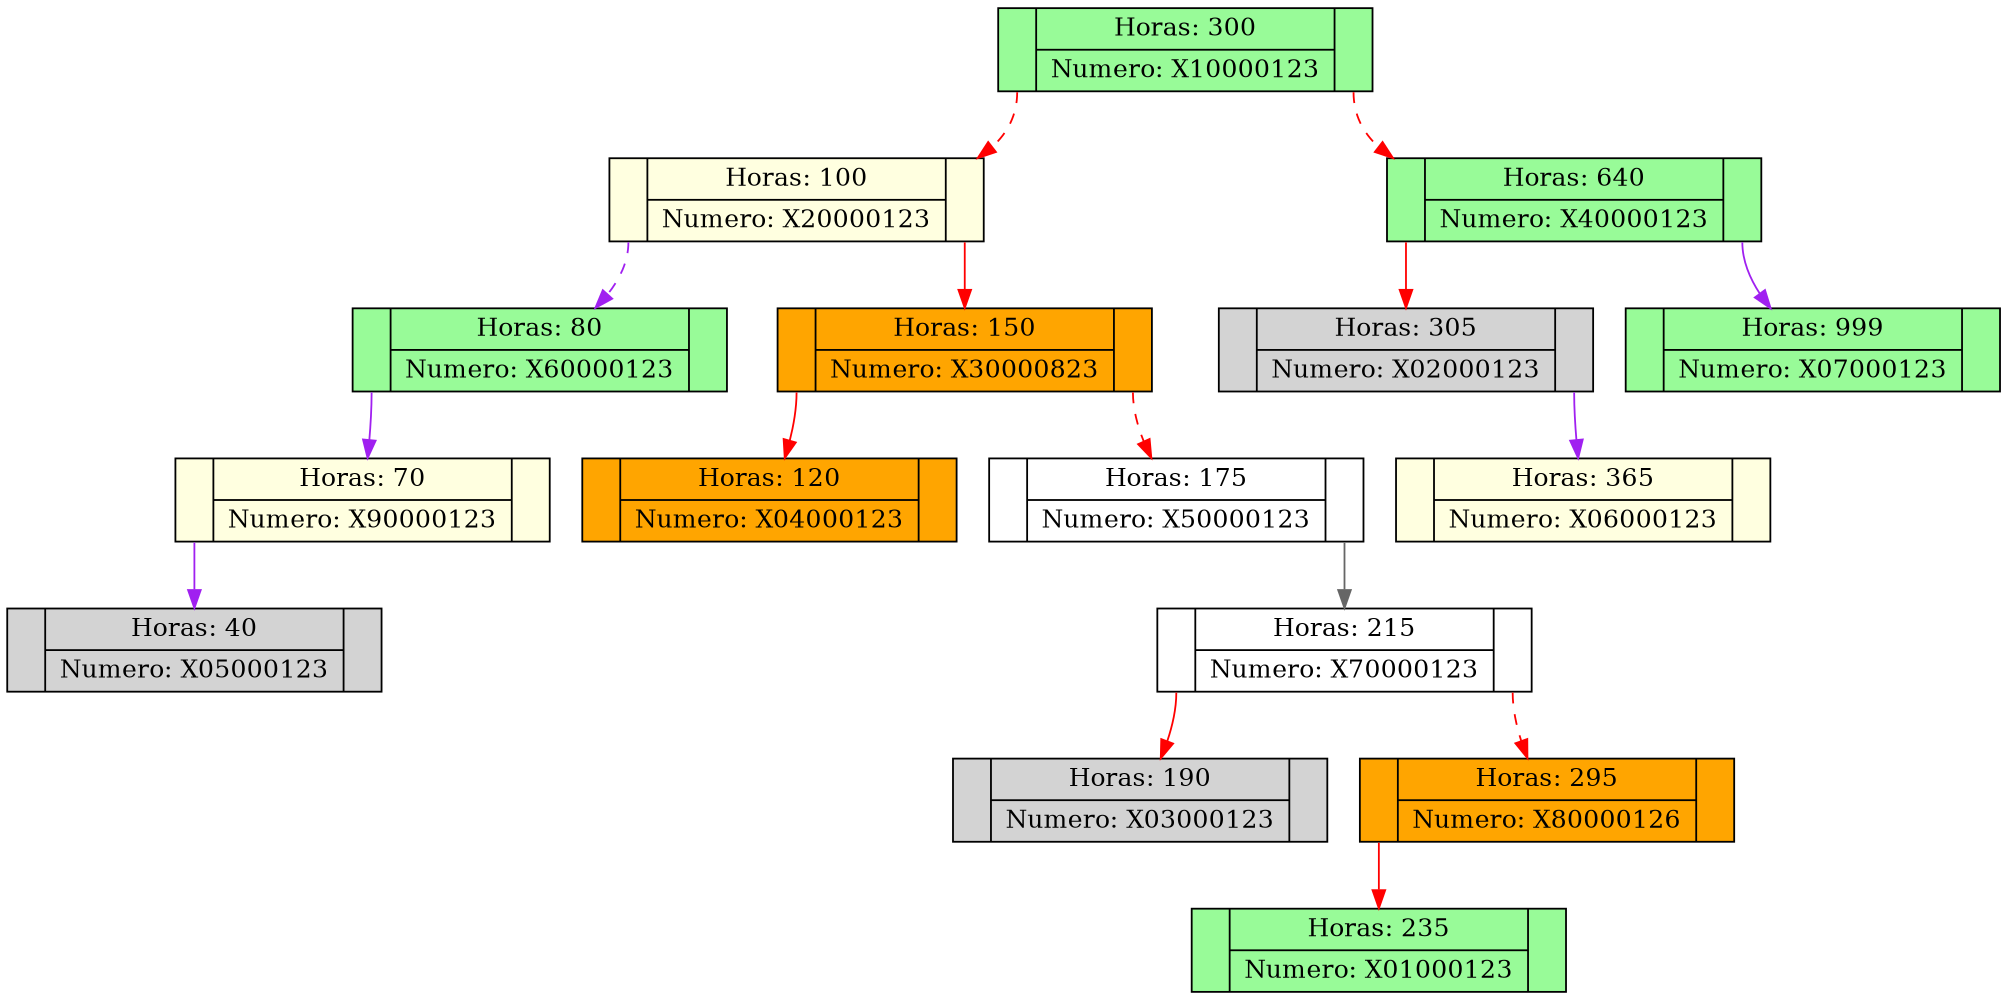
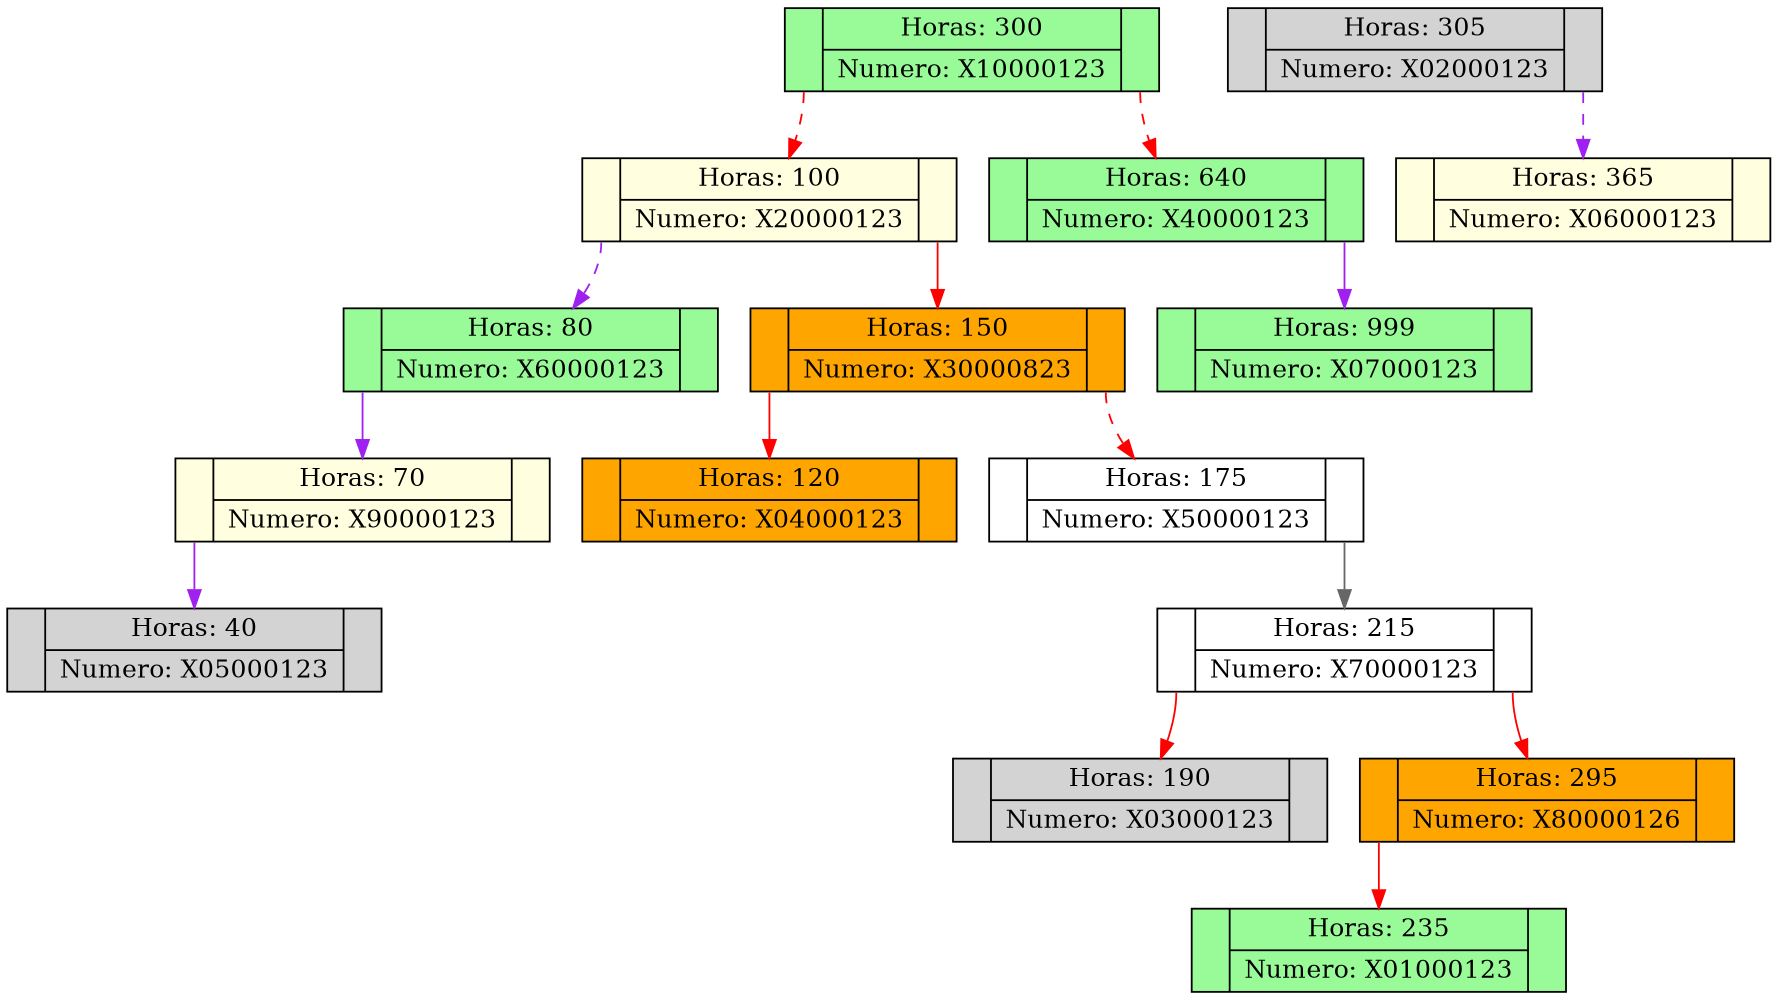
edge "Horas: 640" -> "Horas: 305": removed
edge "Horas: 305" -> "Horas: 365": style solid -> dashed
edge "Horas: 215" -> "Horas: 295": style dashed -> solid
